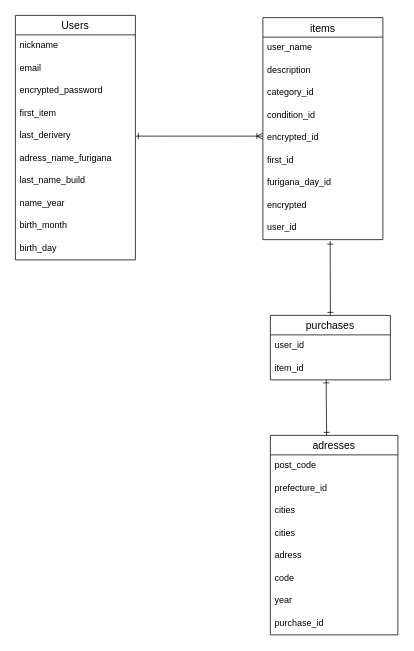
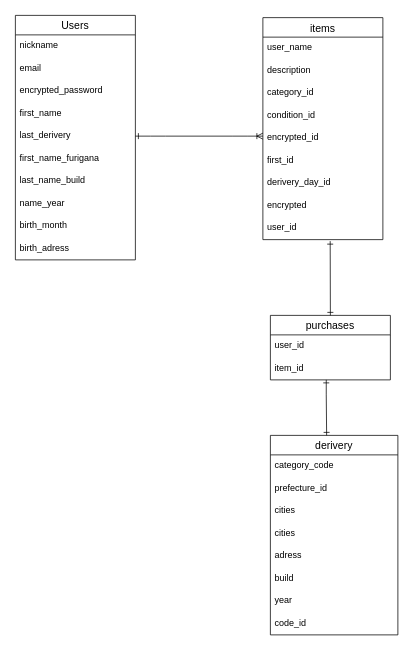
node "first_item": label "first_item" -> "first_name"
node "adress_name_furigana": label "adress_name_furigana" -> "first_name_furigana"
node "furigana_day_id": label "furigana_day_id" -> "derivery_day_id"
node "birth_day": label "birth_day" -> "birth_adress"
node "adresses": label "adresses" -> "derivery"
node "post_code": label "post_code" -> "category_code"
node "code": label "code" -> "build"
node "purchase_id": label "purchase_id" -> "code_id"
